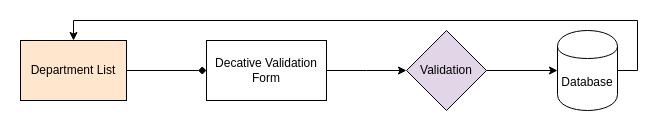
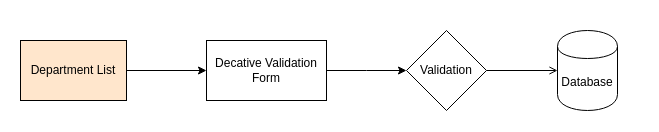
edge "Database" -> "Department List": removed
edge "Department List" -> "Decative Validation Form": arrowhead diamond -> classic
node "Validation": fillcolor #e1d5e7 -> #ffffff
edge "Validation" -> "Database": arrowhead classic -> open
